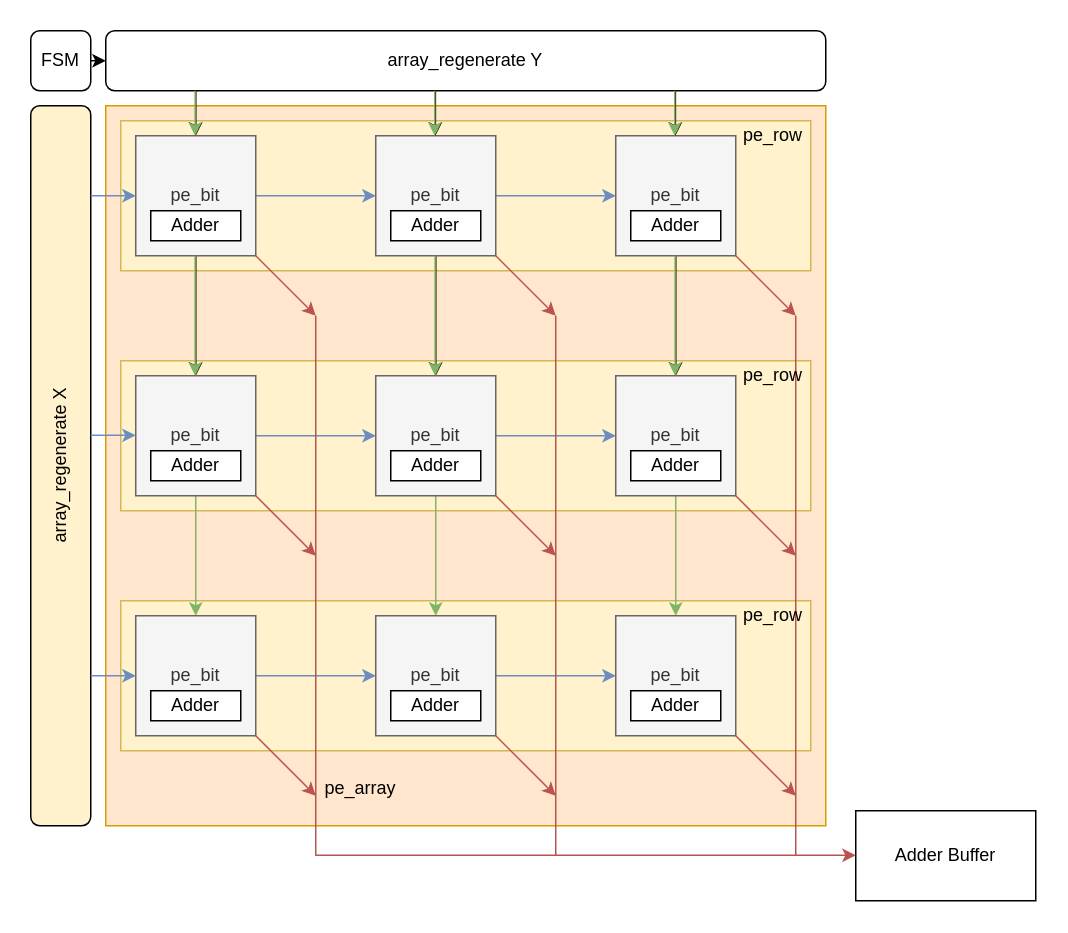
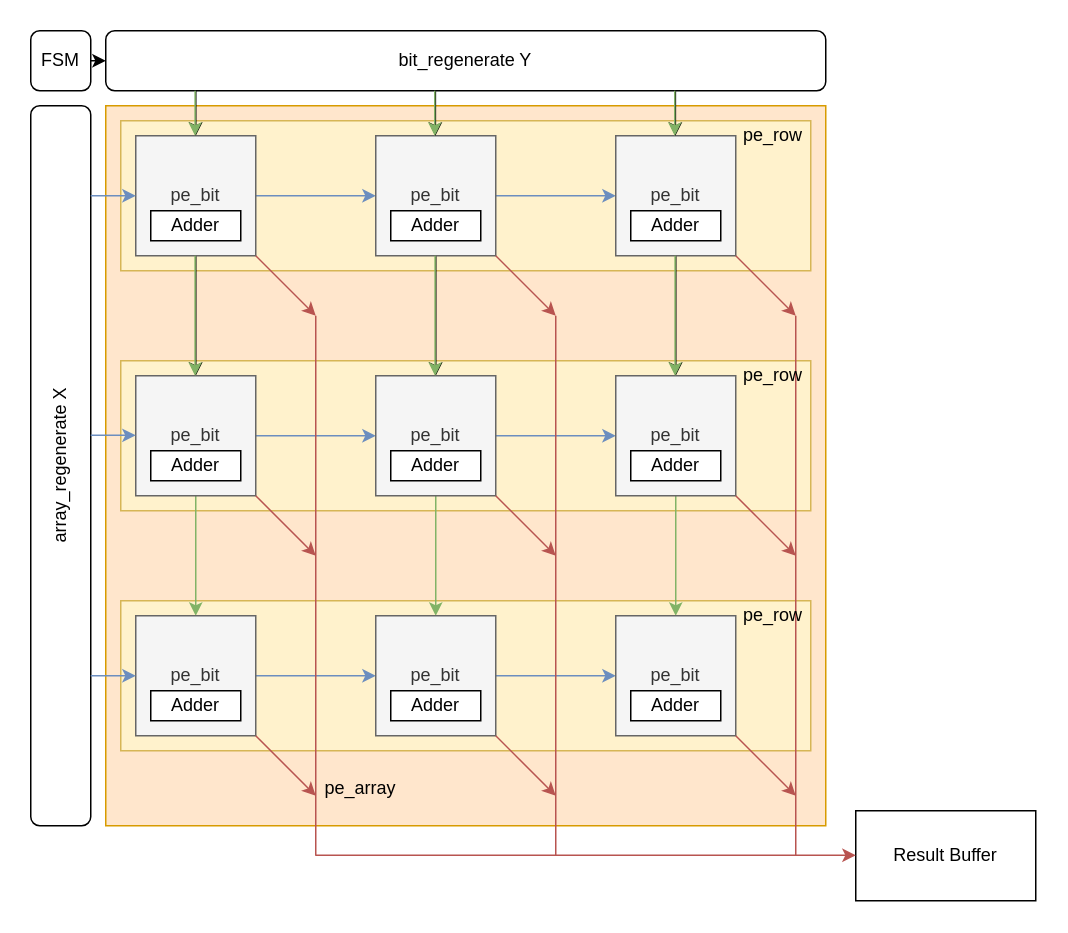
node "array_regenerate Y": label "array_regenerate Y" -> "bit_regenerate Y"
node "array_regenerate X": fillcolor #fff2cc -> #ffffff
node "Adder Buffer": label "Adder Buffer" -> "Result Buffer"
